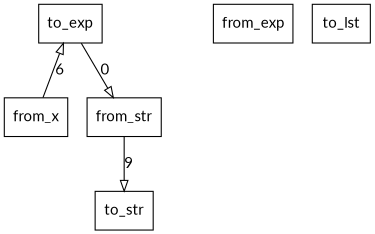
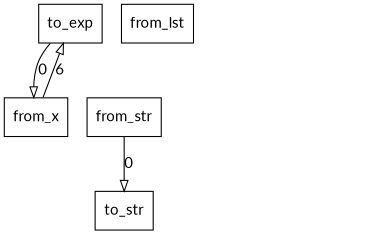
node "from_lst": added
node "from_exp": removed
node "to_lst": removed
edge "to_exp" -> "from_str": now "to_exp" -> "from_x"
edge "from_str" -> "to_str": label "9" -> "0"
